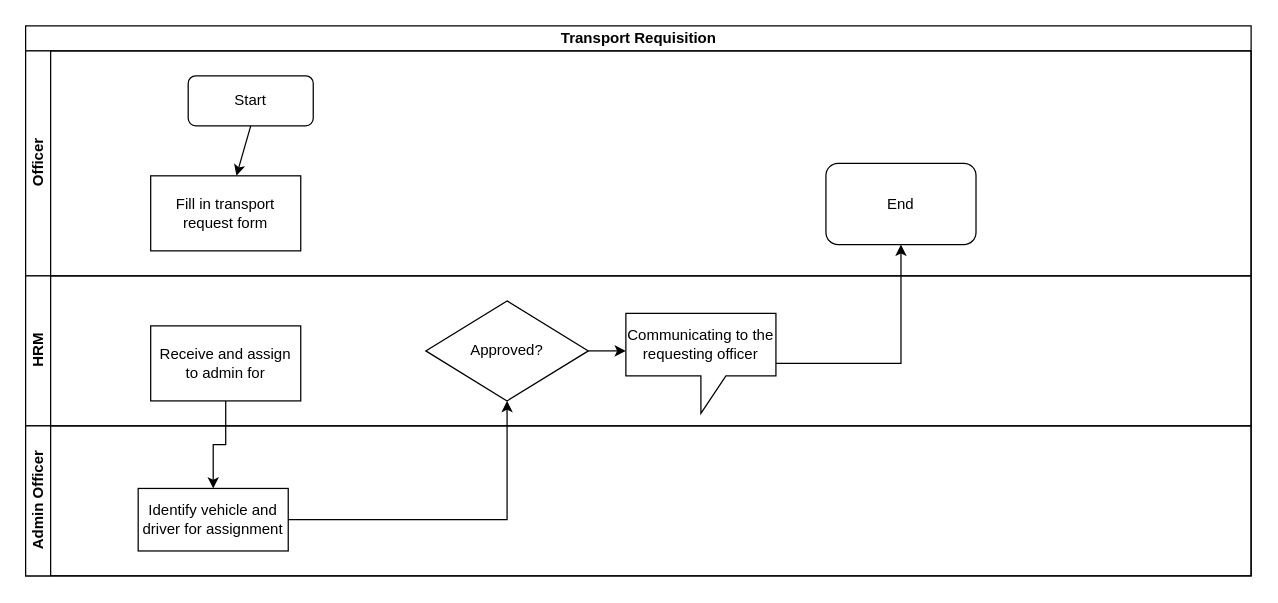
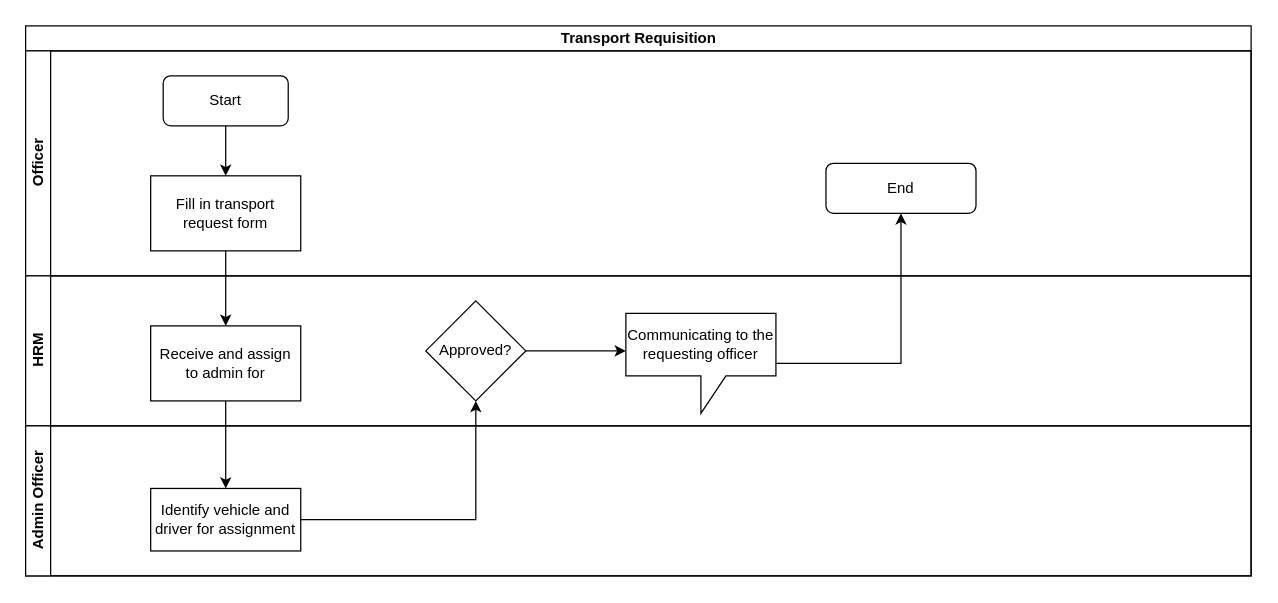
node "Start": moved (251, 101) -> (226, 101)
node "End": size 150x81 -> 150x50
edge "Fill in transport request form" -> "Receive and assign to admin for": added
node "Approved?": size 163x100 -> 100x100
node "Identify vehicle and driver for assignment": moved (213, 519) -> (226, 519)
